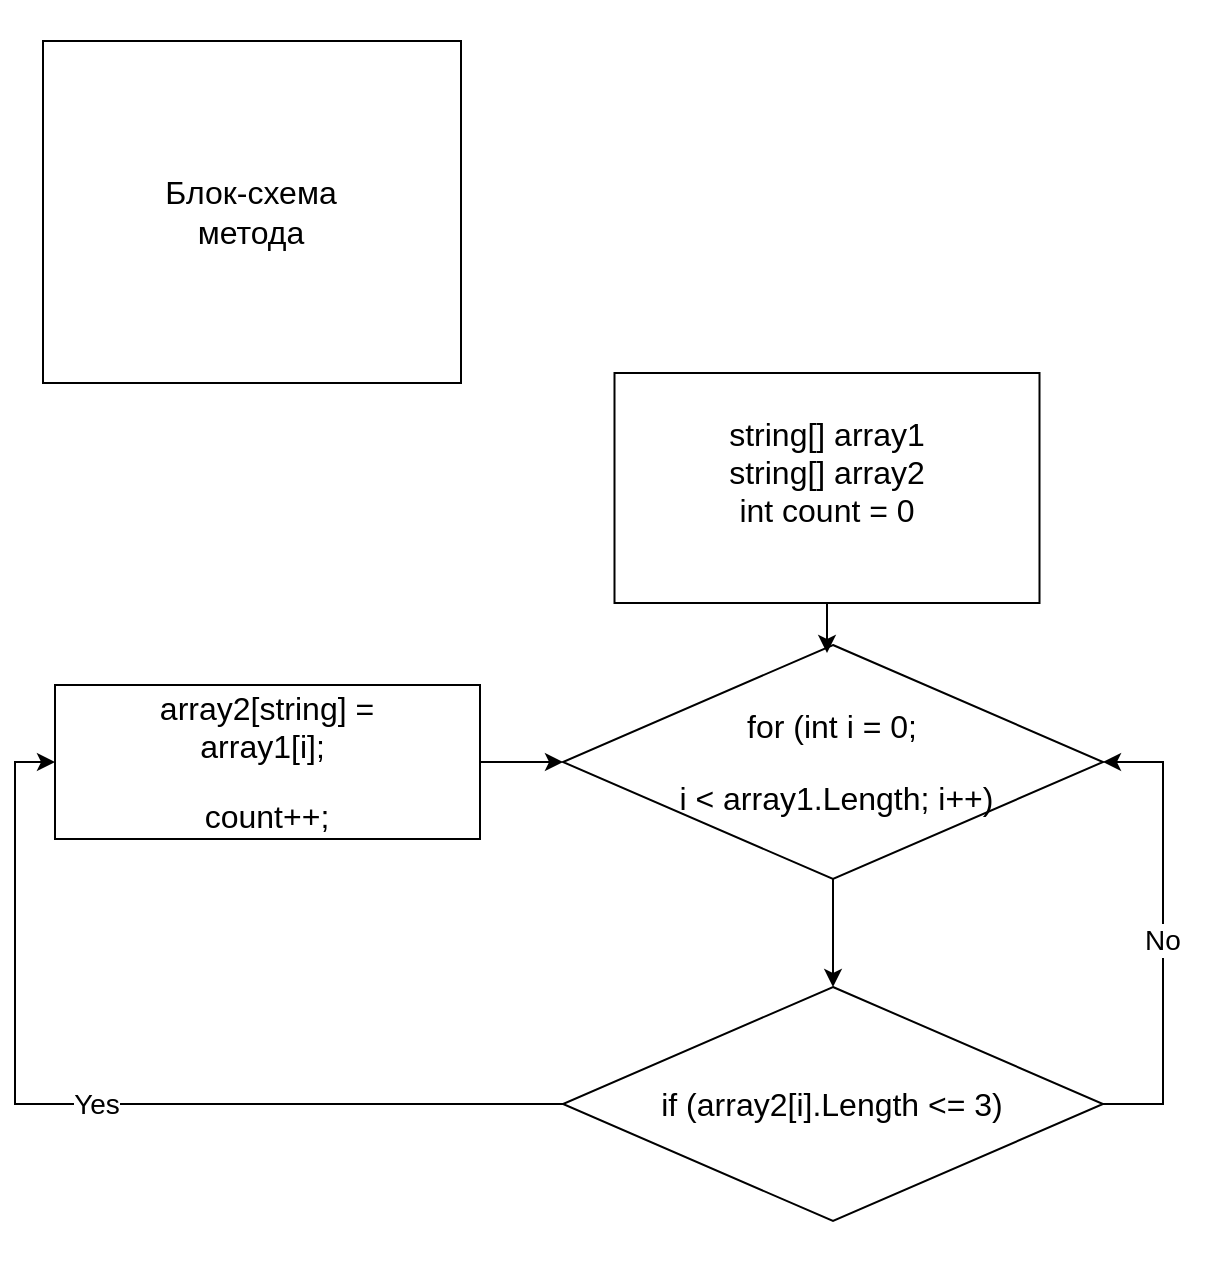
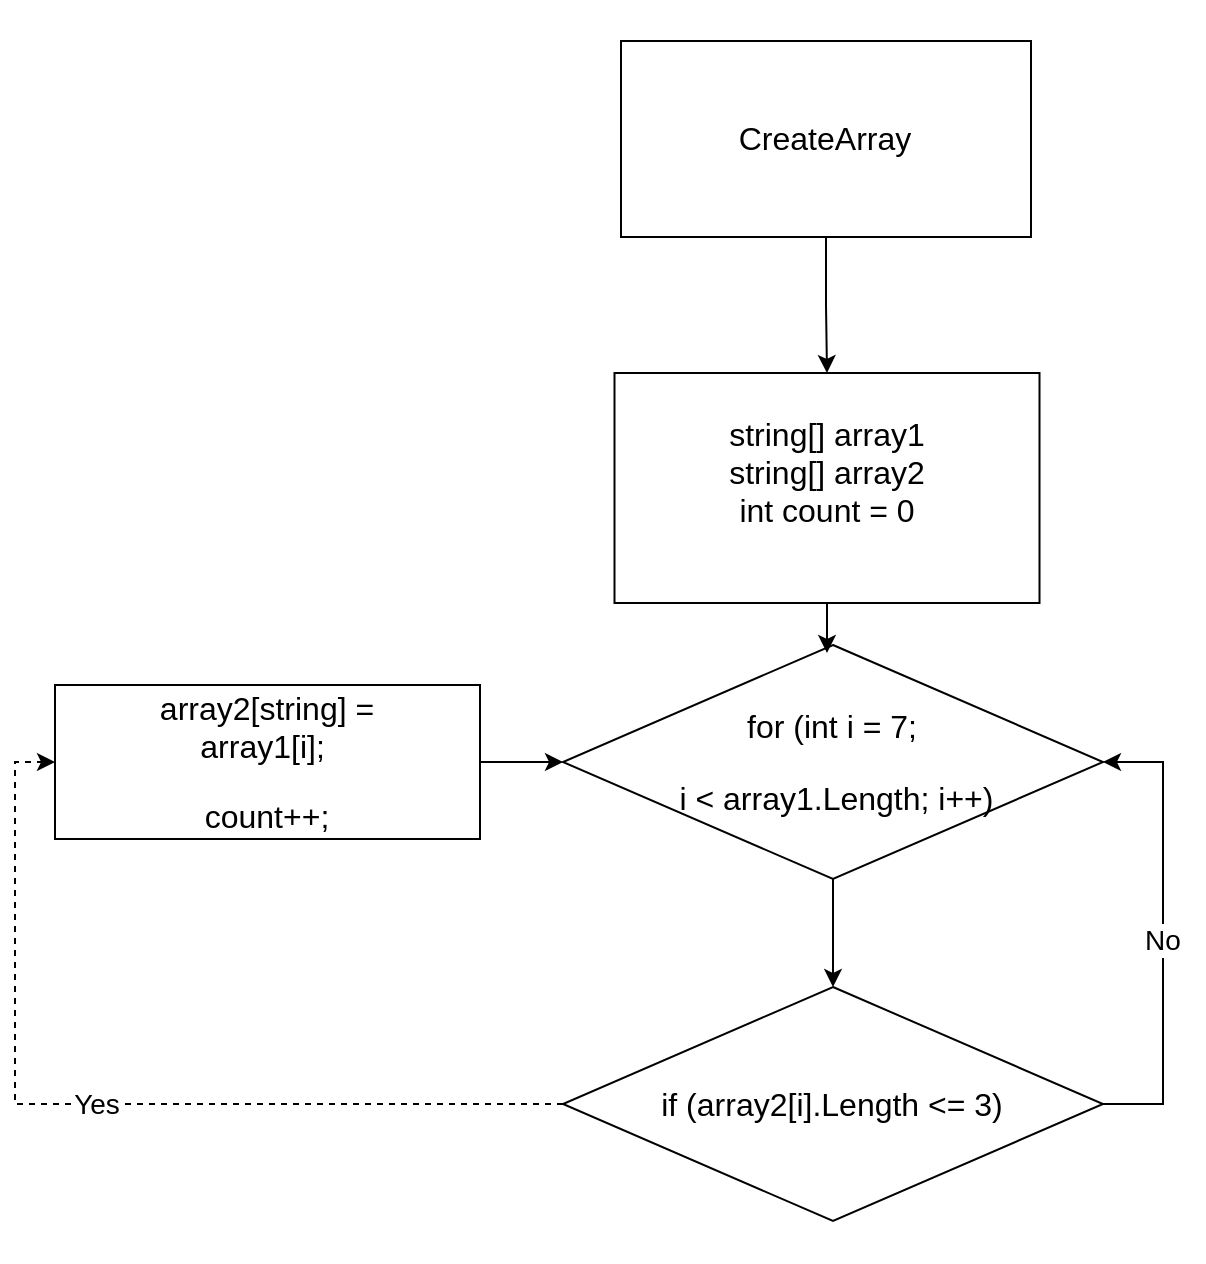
node "CreateArray": added
node "Блок-схема метода": removed
edge "CreateArray" -> "string[] array1 string[] array2 int count = 0": added
node "for (int i = 0; i < array1.Length; i++)": label "for (int i = 0; i < array1.Length; i++)" -> "for (int i = 7; i < array1.Length; i++)"
edge "if (array2[i].Length <= 3)" -> "array2[string] = array1[i]; count++;": style solid -> dashed
